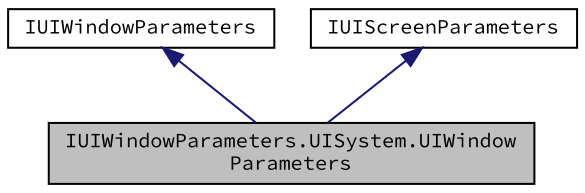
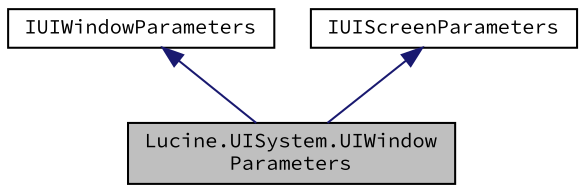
node "IUIWindowParameters.UISystem.UIWindow Parameters": label "IUIWindowParameters.UISystem.UIWindow Parameters" -> "Lucine.UISystem.UIWindow Parameters"
